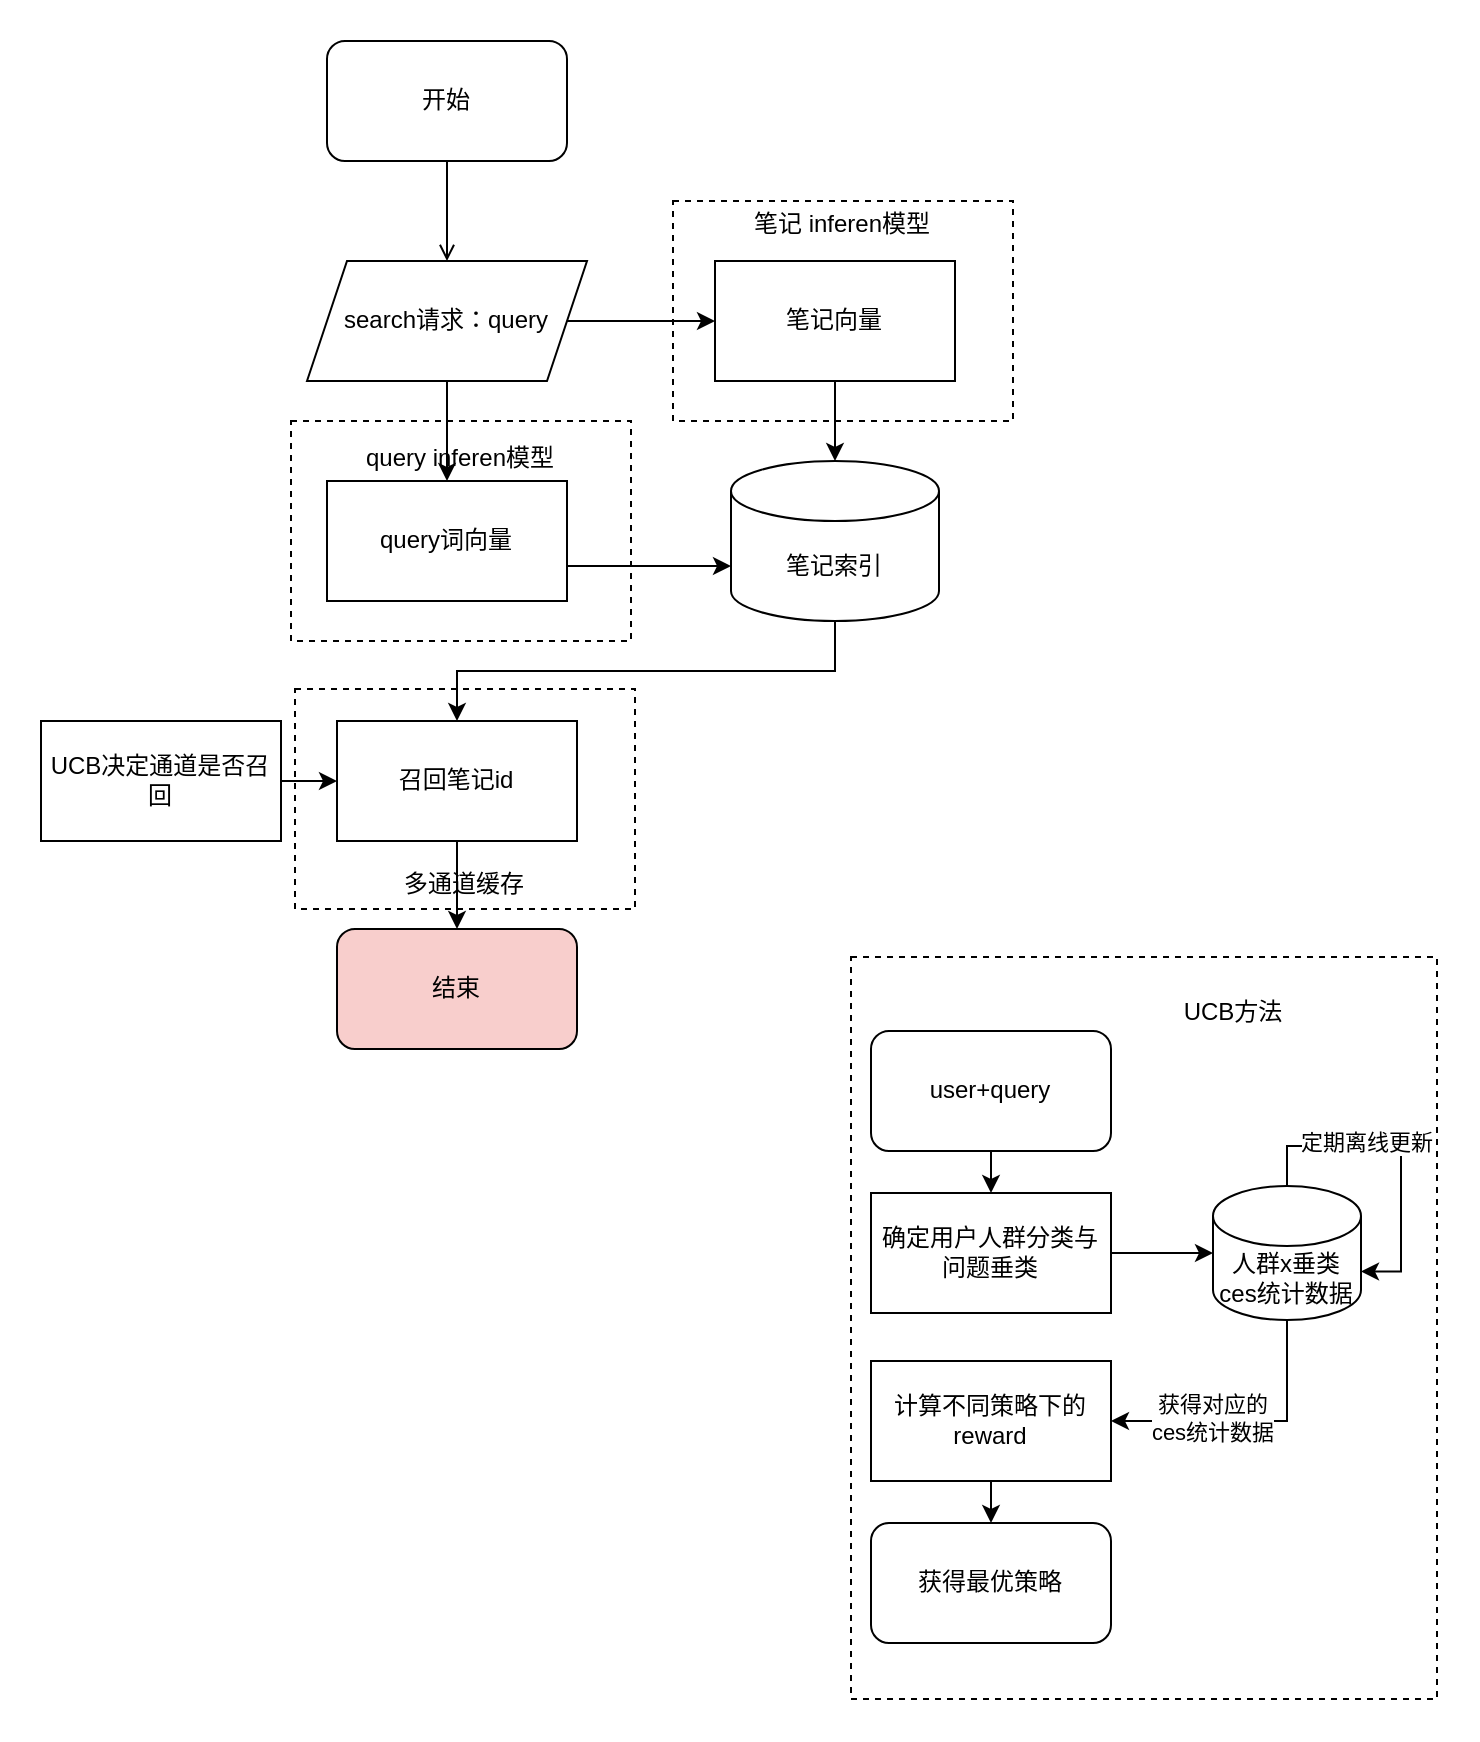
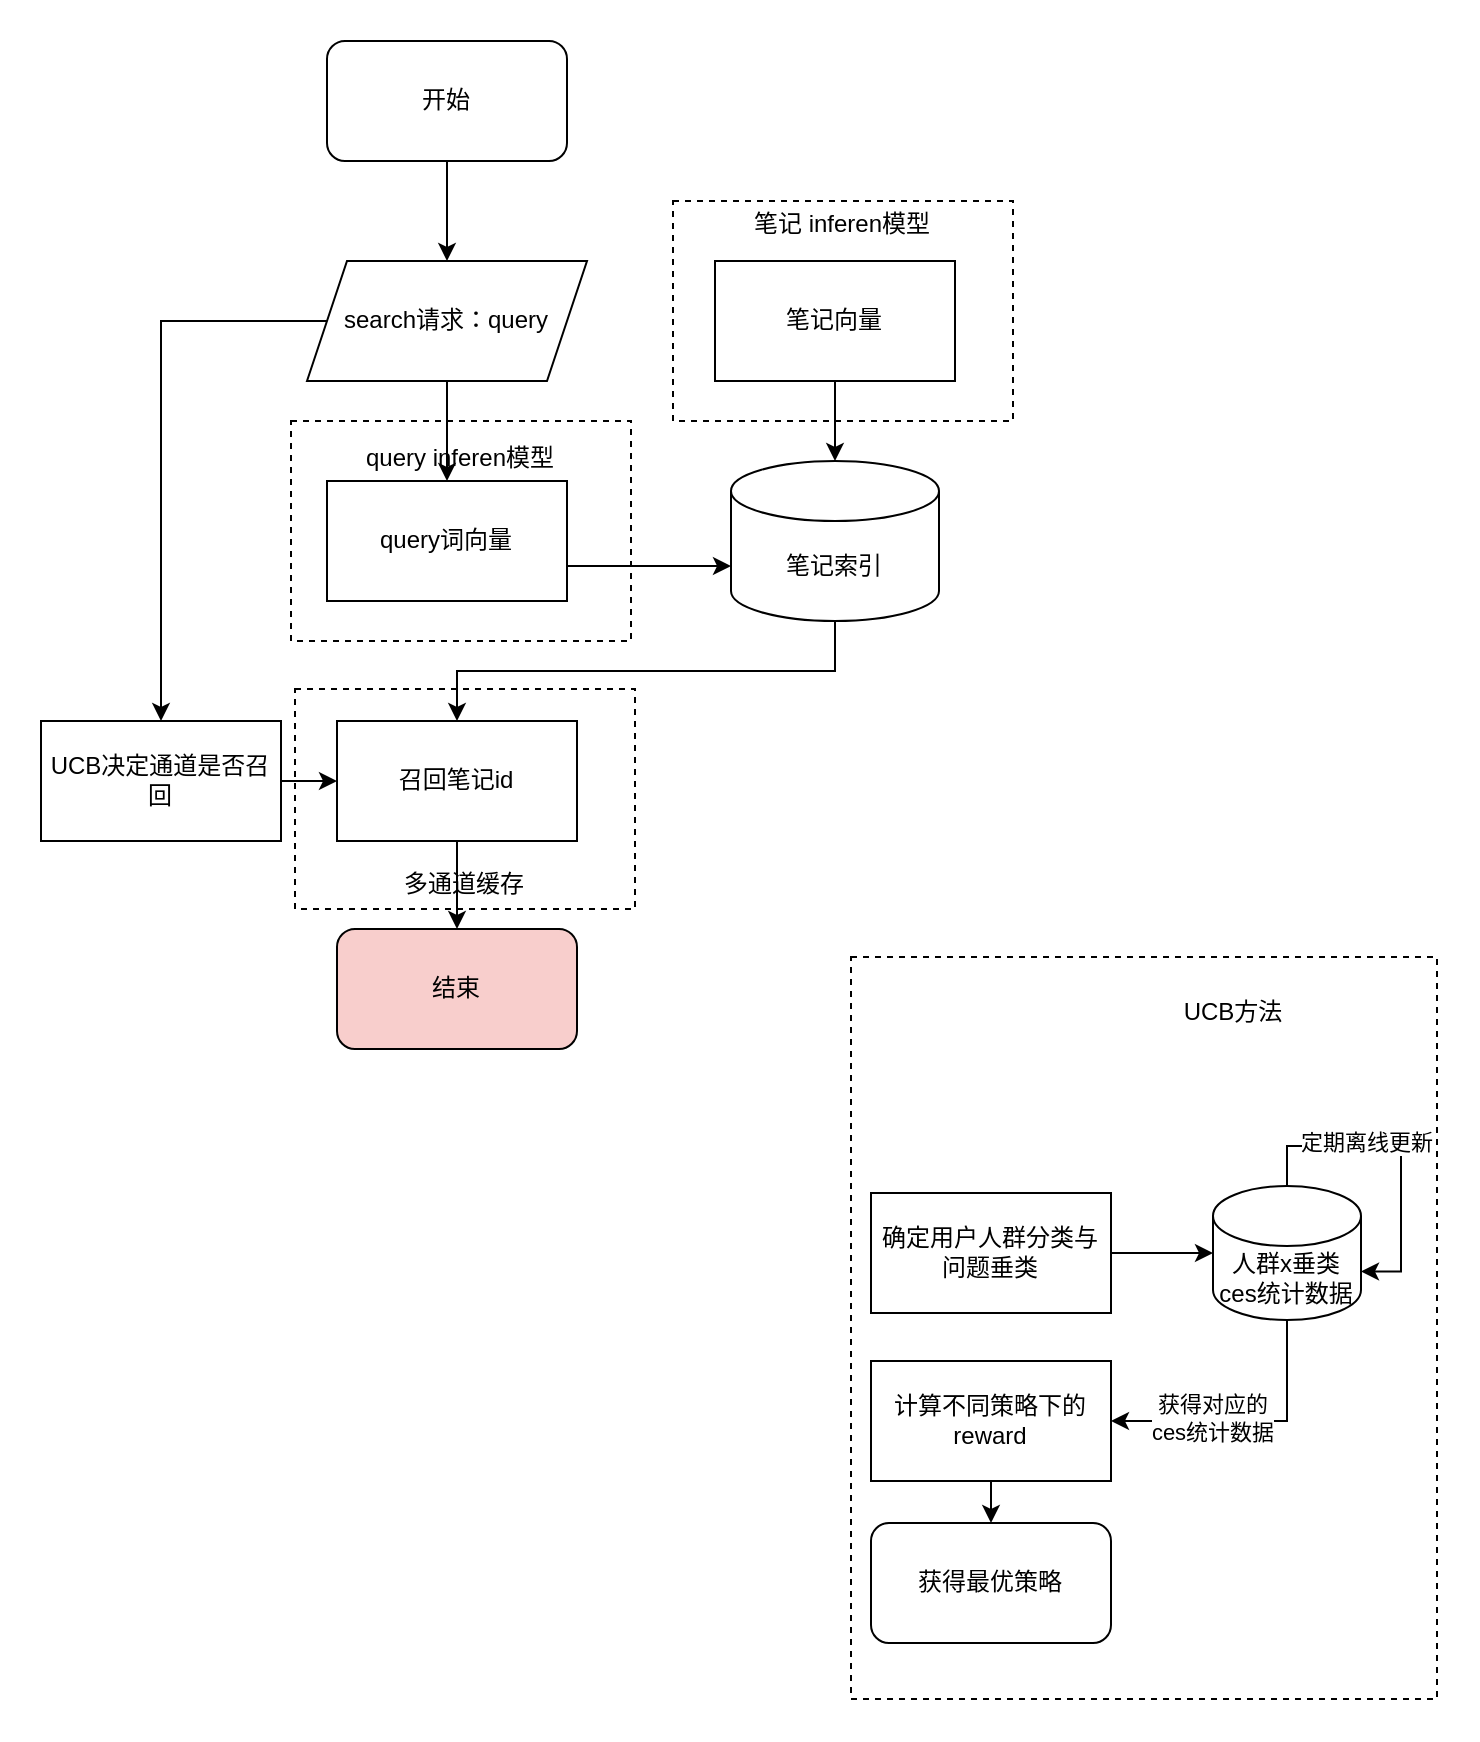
edge "开始" -> "search请求：query": arrowhead open -> classic
edge "search请求：query" -> "笔记向量": now "search请求：query" -> "UCB决定通道是否召回"
node "user+query": removed
edge "user+query" -> "确定用户人群分类与问题垂类": removed
